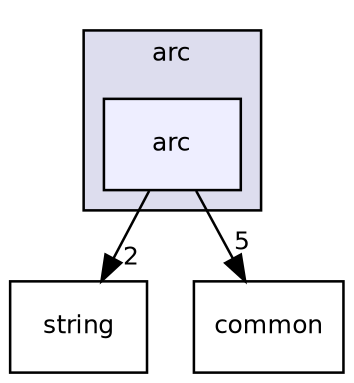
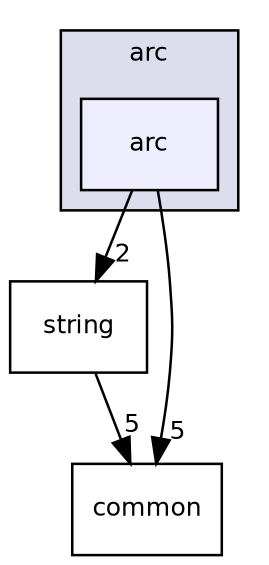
edge "string" -> "common": added
